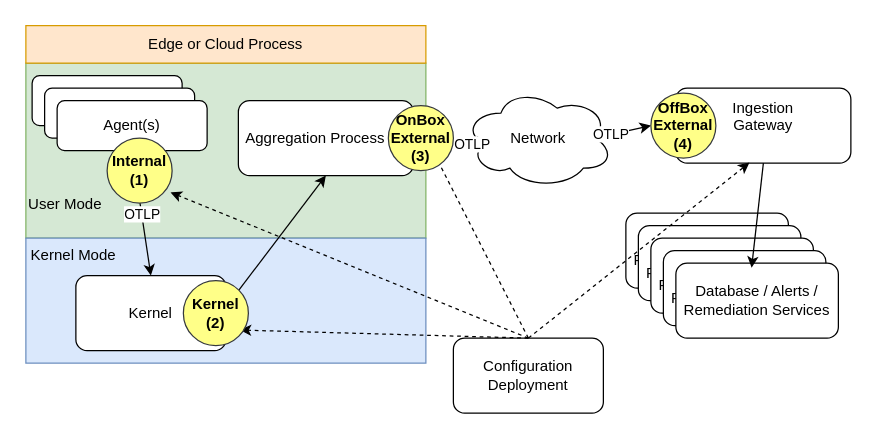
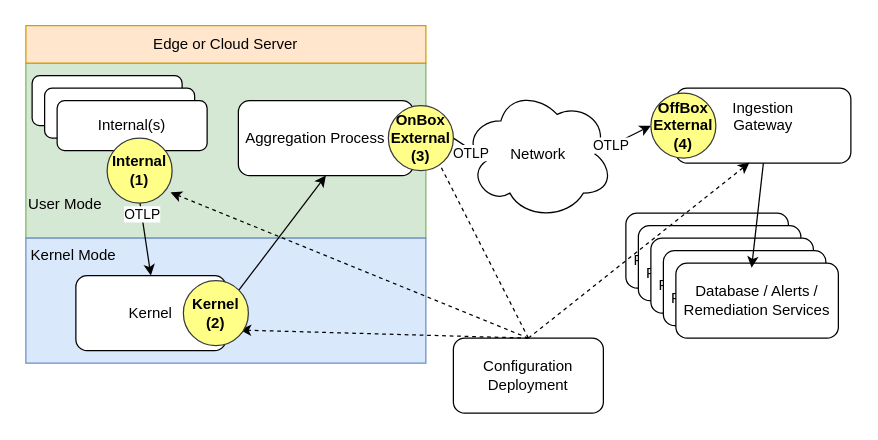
node "Edge or Cloud Process": label "Edge or Cloud Process" -> "Edge or Cloud Server"
node "Agent(s)": label "Agent(s)" -> "Internal(s)"
node "Network": size 150x100 -> 150x131
